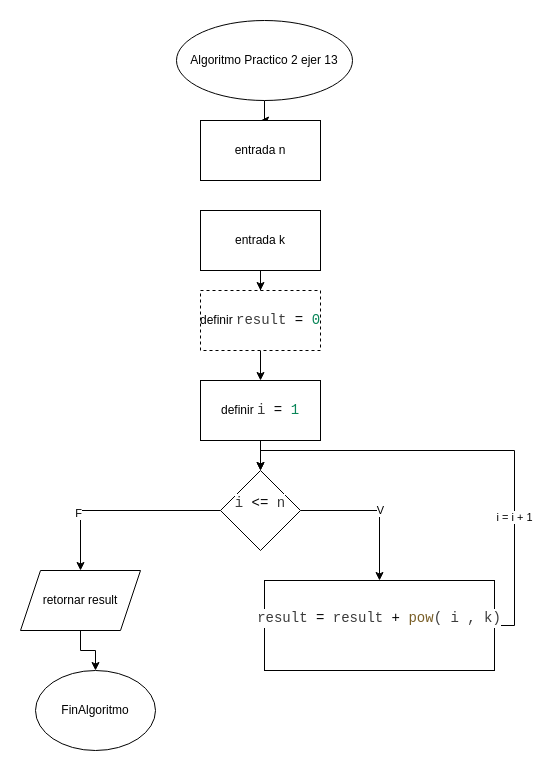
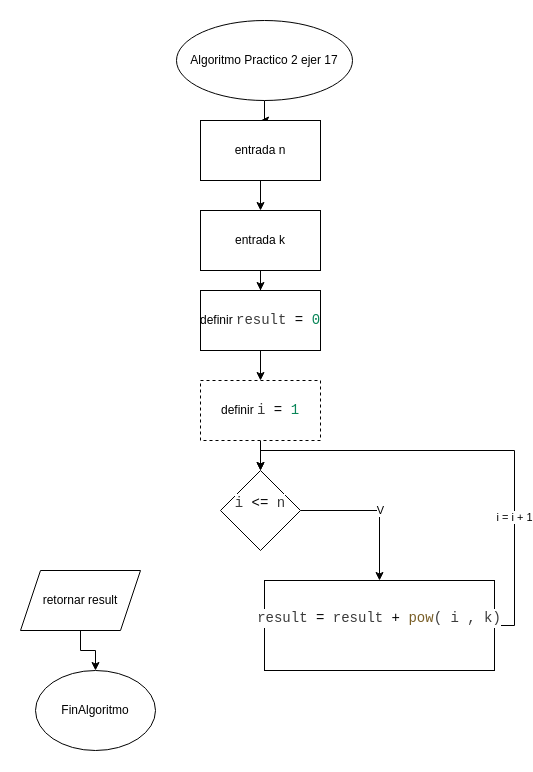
node "Algoritmo Practico 2 ejer 13": label "Algoritmo Practico 2 ejer 13" -> "Algoritmo Practico 2 ejer 17"
edge "entrada n" -> "entrada k": added
node "definir result = 0": style dashed -> solid
node "definir i = 1": style solid -> dashed
edge "i <= n" -> "retornar result": removed, label "F"
